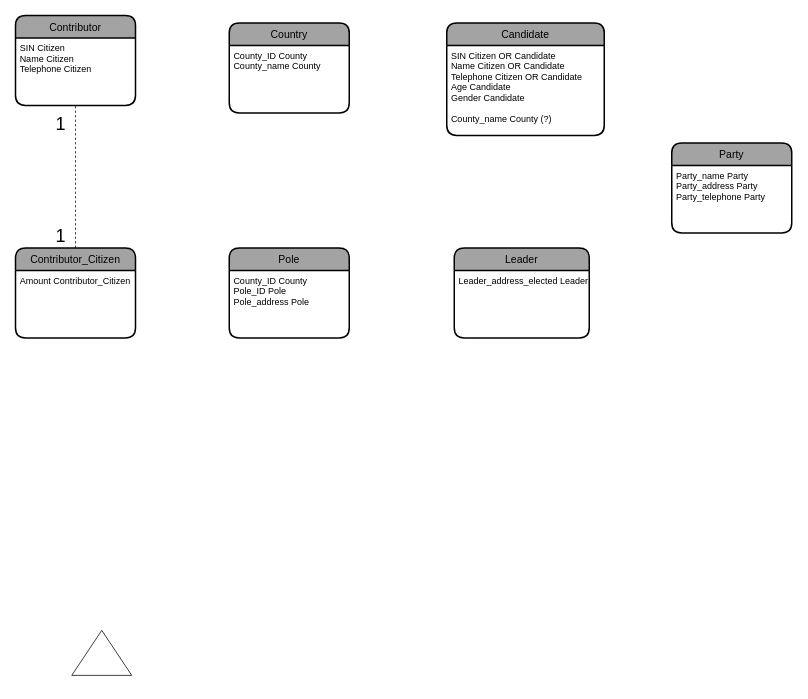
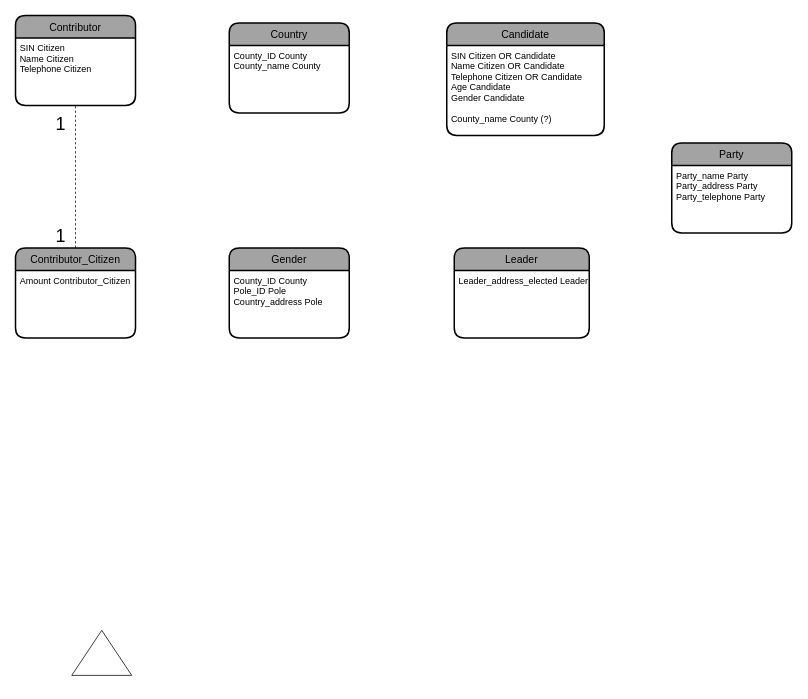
node "Pole": label "Pole" -> "Gender"
node "County_ID County Pole_ID Pole Pole_address Pole": label "County_ID County Pole_ID Pole Pole_address Pole" -> "County_ID County Pole_ID Pole Country_address Pole"
